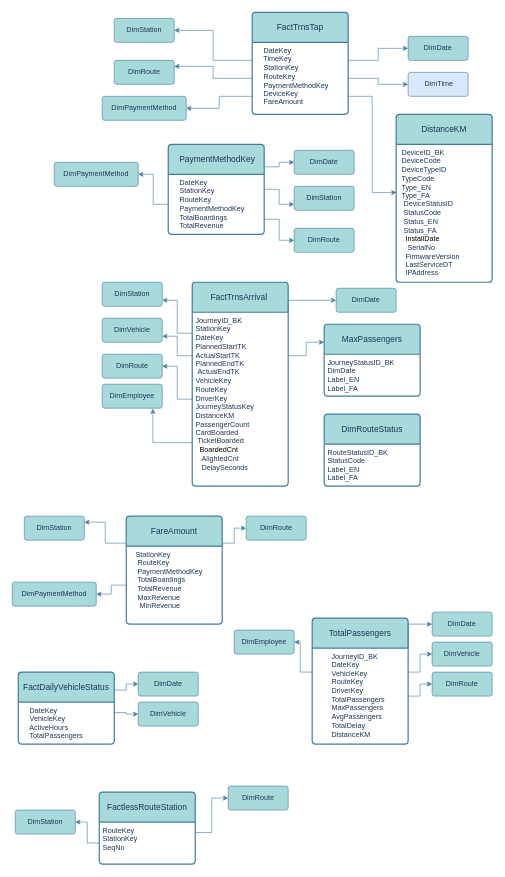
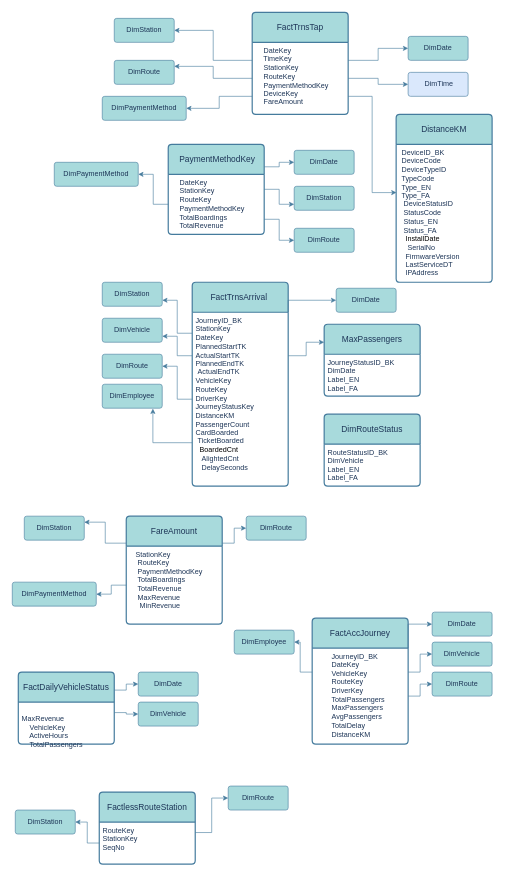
node "RouteStatusID_BK StatusCode Label_EN Label_FA": label "RouteStatusID_BK StatusCode Label_EN Label_FA" -> "RouteStatusID_BK DimVehicle Label_EN Label_FA"
node "TotalPassengers": label "TotalPassengers" -> "FactAccJourney"
node "DateKey VehicleKey ActiveHours TotalPassengers": label "DateKey VehicleKey ActiveHours TotalPassengers" -> "MaxRevenue VehicleKey ActiveHours TotalPassengers"
